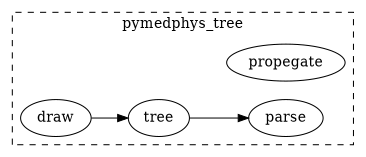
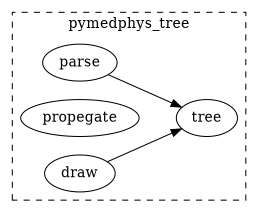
edge "tree" -> "parse": reversed
